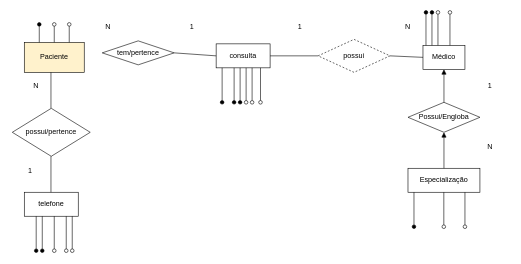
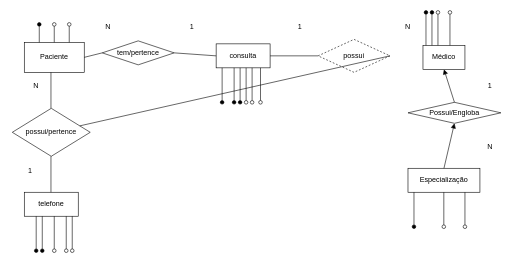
edge "tem/pertence" -- "Paciente": added
node "Paciente": fillcolor #fff2cc -> #ffffff
edge "possui" -- "Médico": now "possui" -- "possui/pertence"
node "Possui/Engloba": size 72x30 -> 93x21
